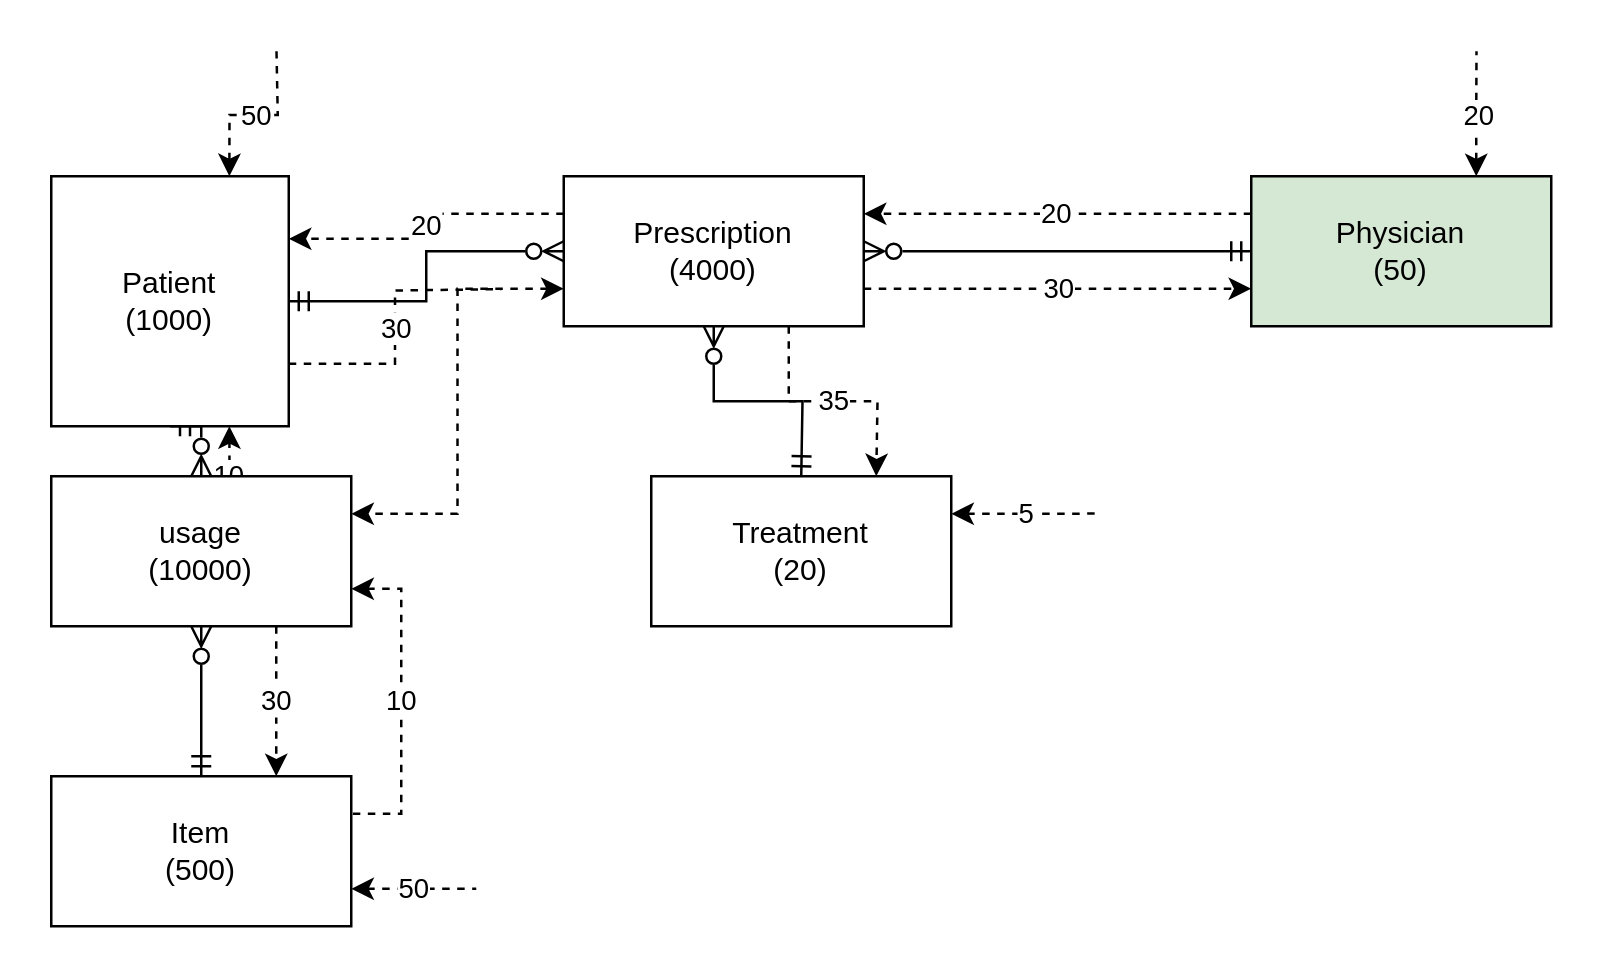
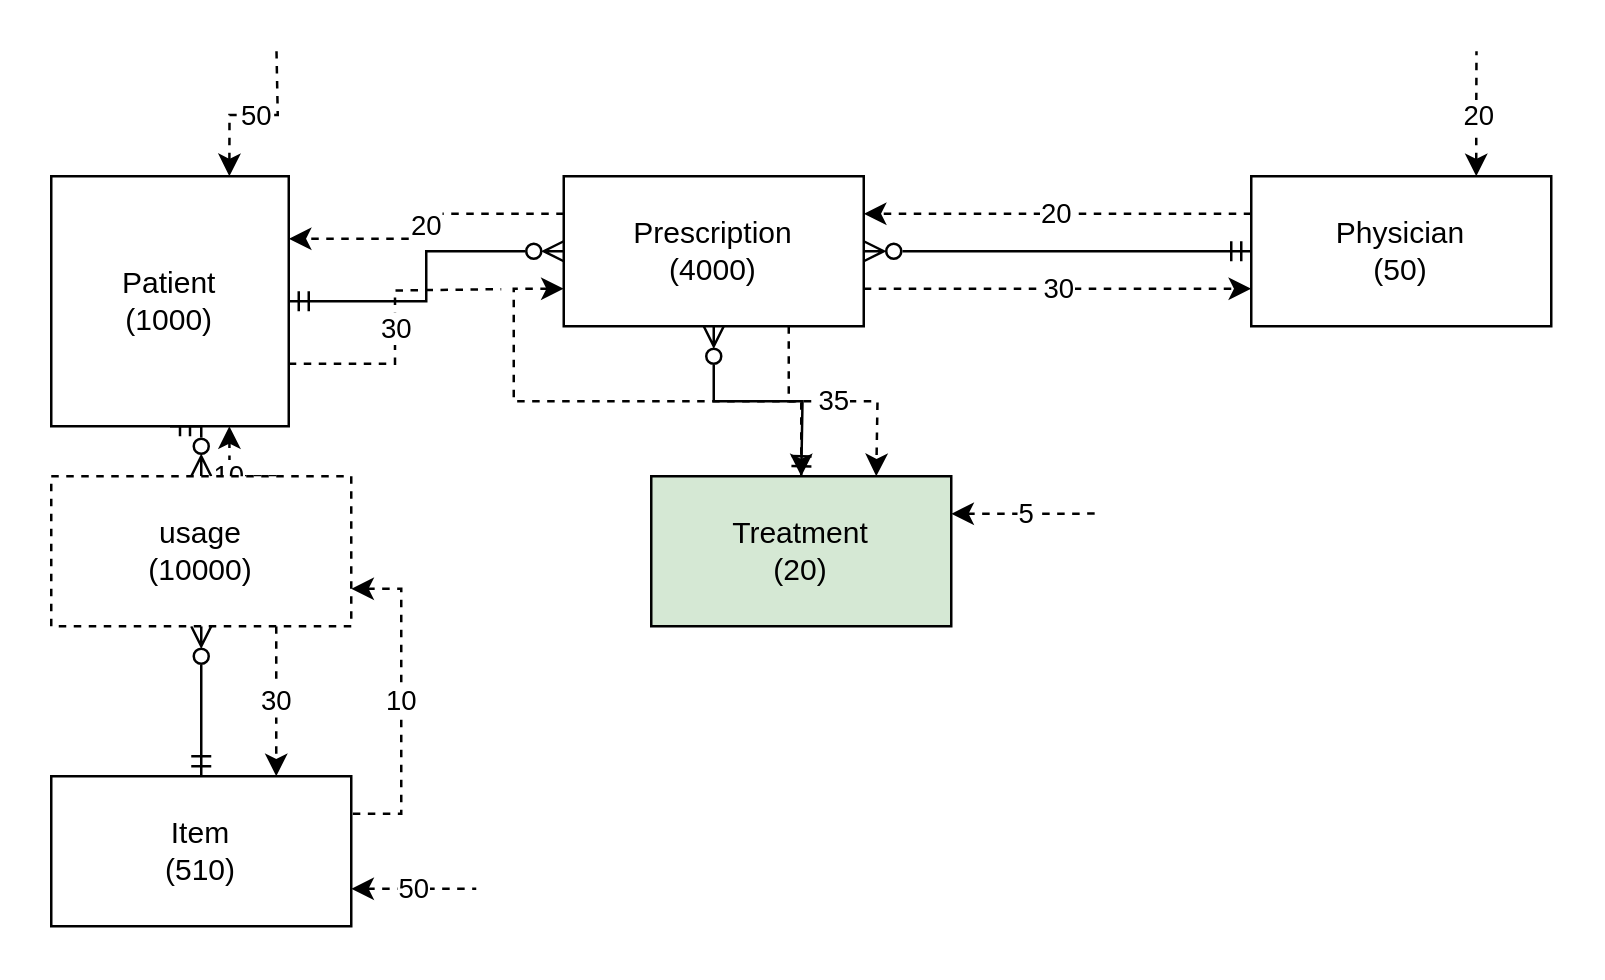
node "Physician (50)": fillcolor #d5e8d4 -> #ffffff
edge "Prescription (4000)" -- "usage (10000)": now "Prescription (4000)" -- "Treatment (20)"
node "usage (10000)": style solid -> dashed
node "Treatment (20)": fillcolor #ffffff -> #d5e8d4
node "Item (500)": label "Item (500)" -> "Item (510)"
